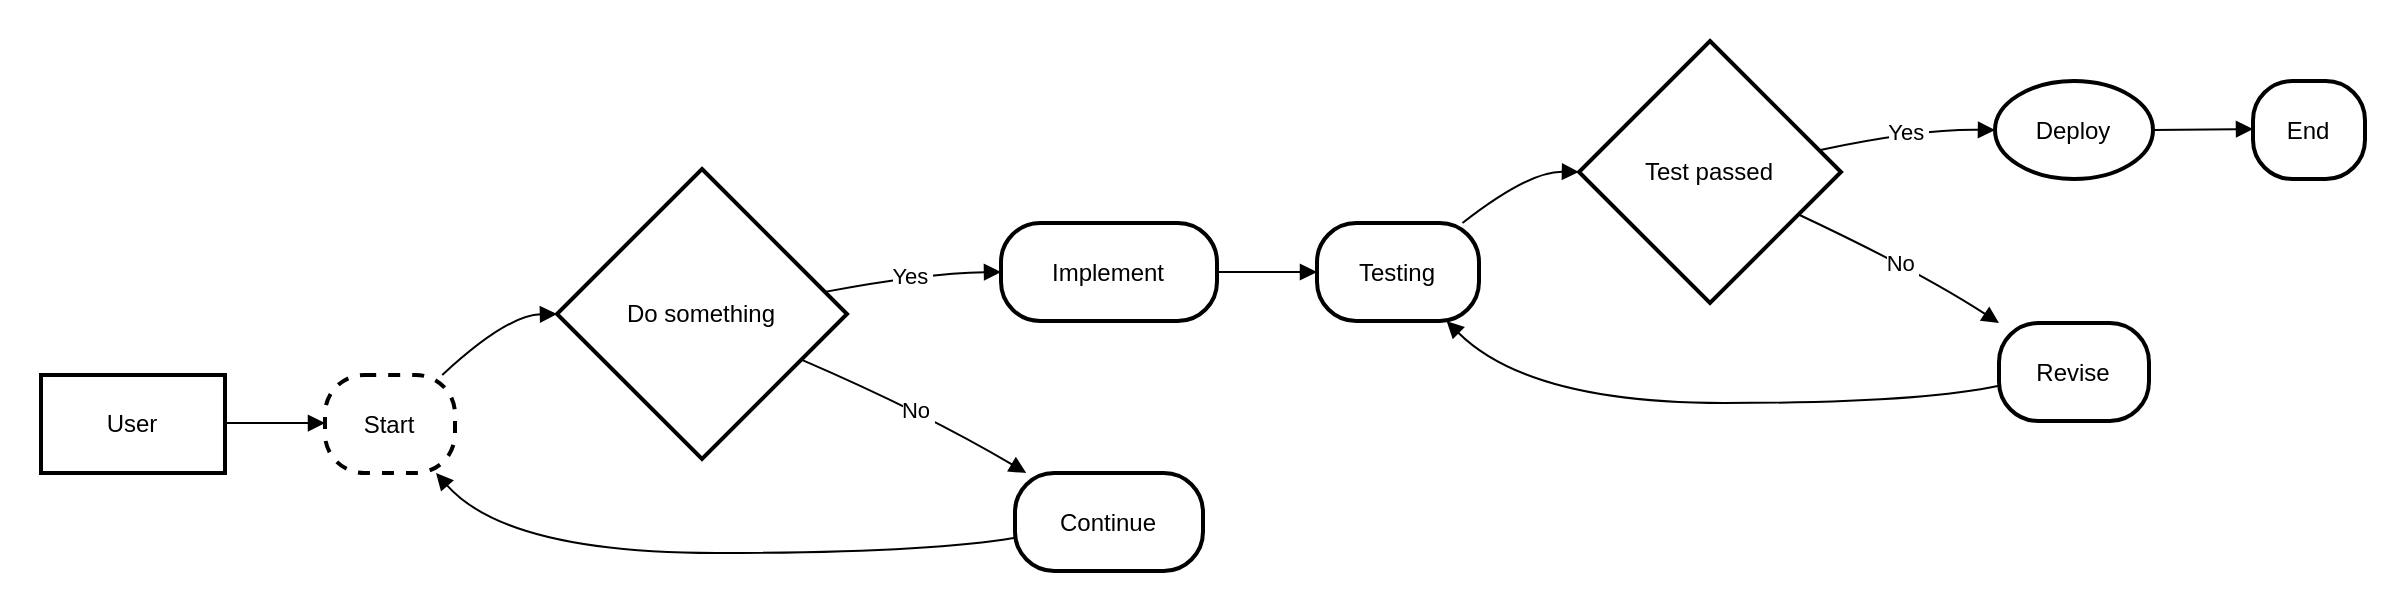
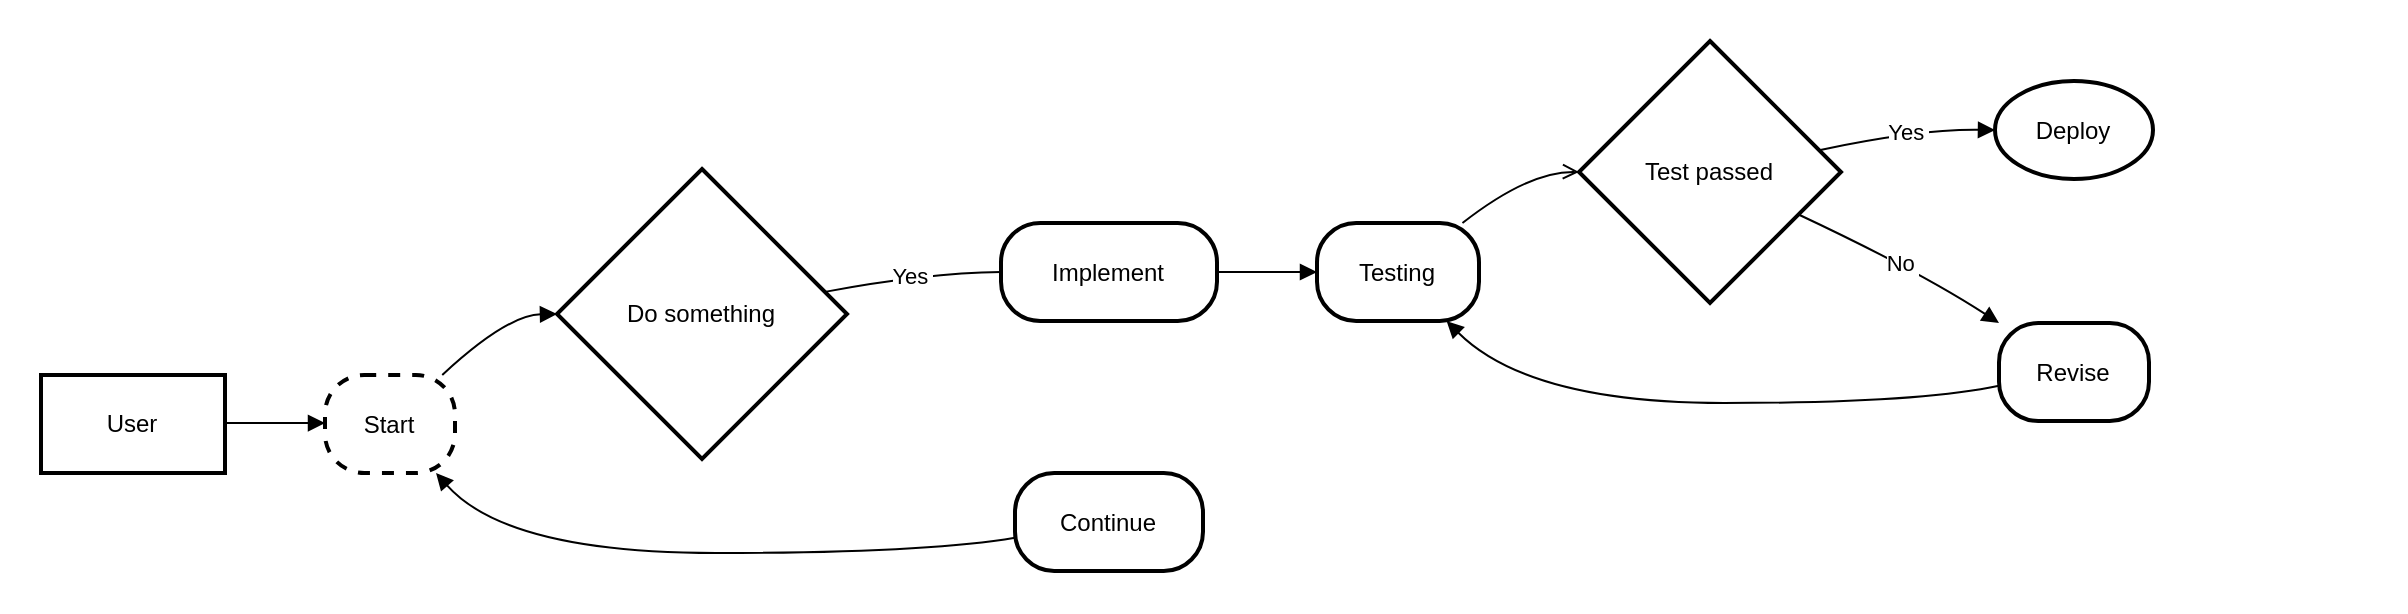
edge "Deploy" -> "End": removed
node "End": removed
edge "Testing" -> "Test passed": arrowhead block -> open
edge "Do something" -> "Implement": arrowhead block -> none
edge "Do something" -> "Continue": removed, label "No"
